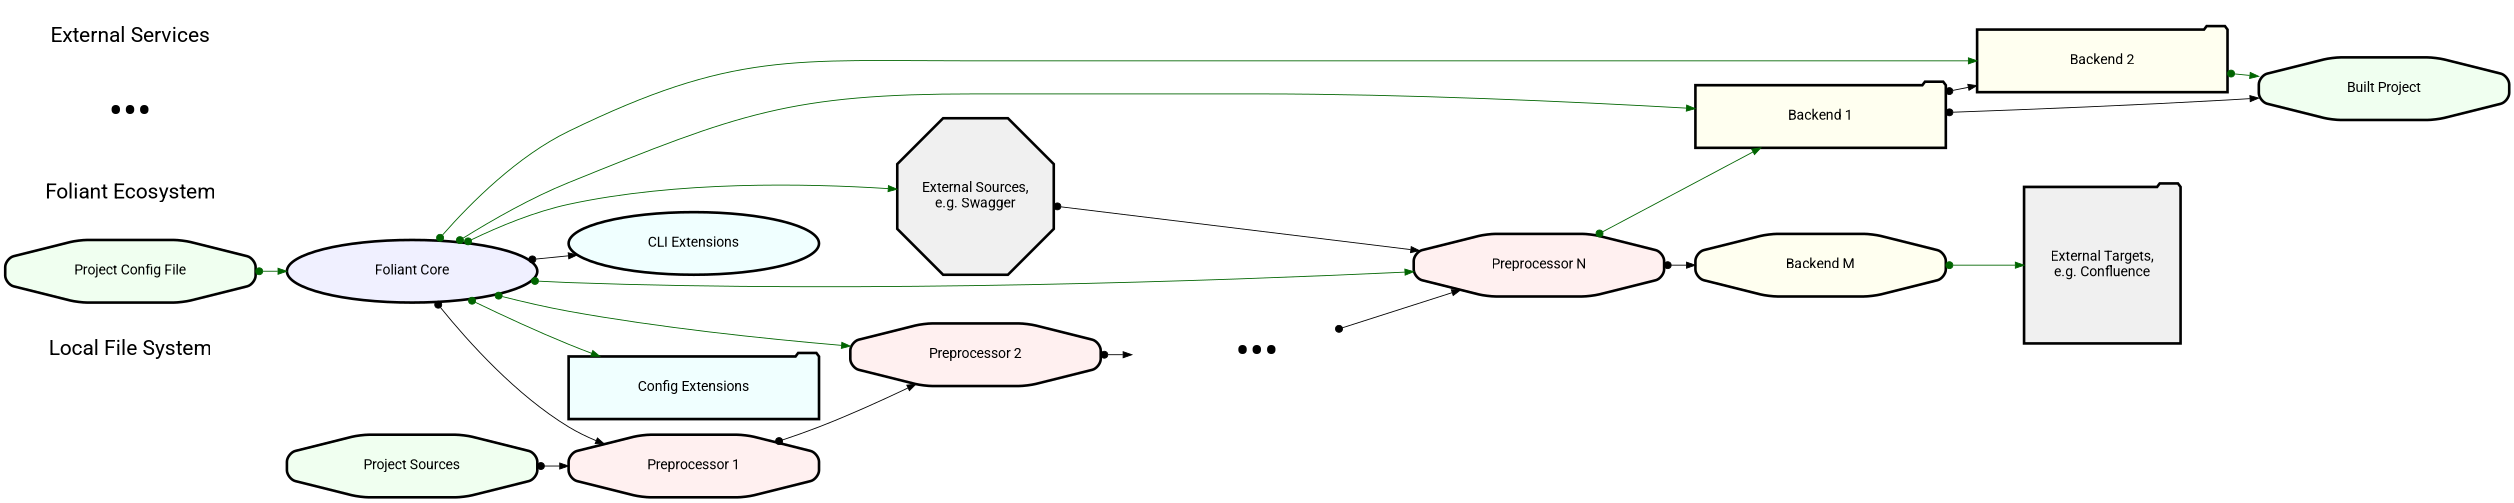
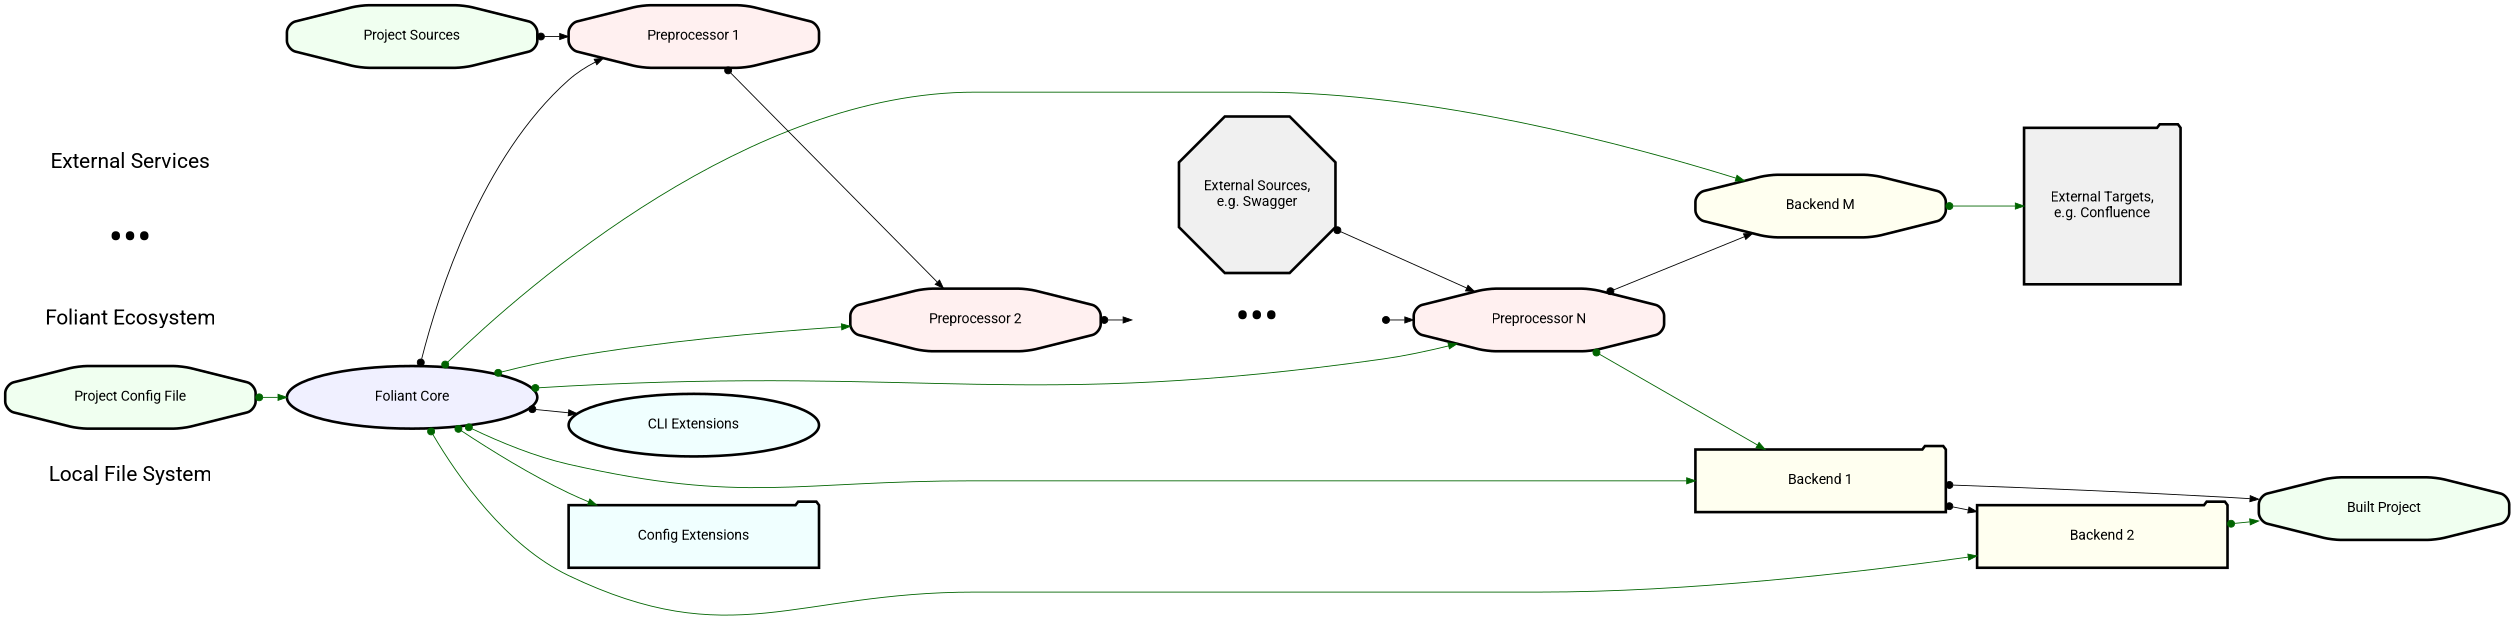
edge "External Sources, e.g. Swagger" -- "Foliant Core": now "Backend M" -- "Foliant Core"
